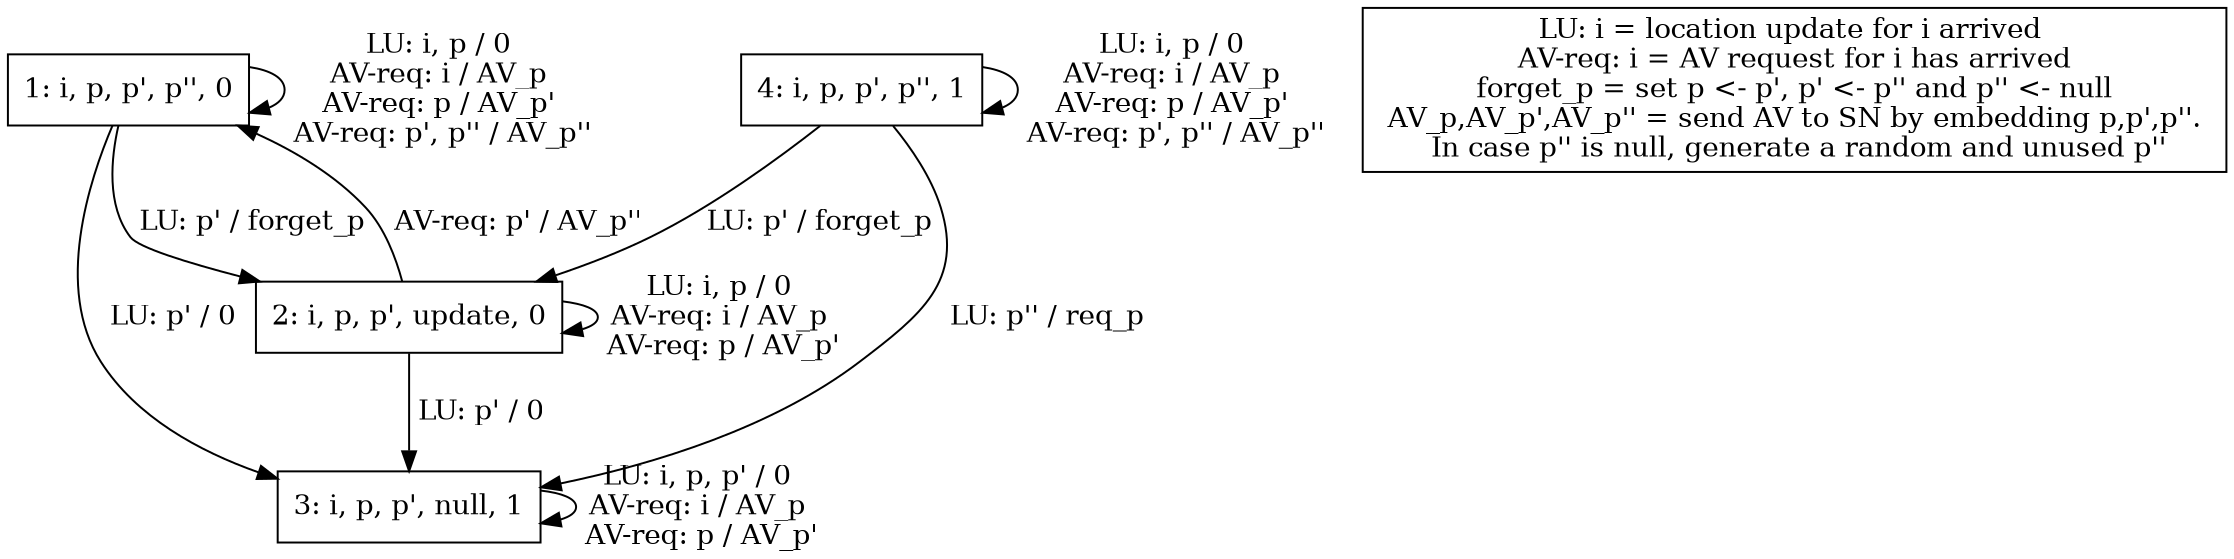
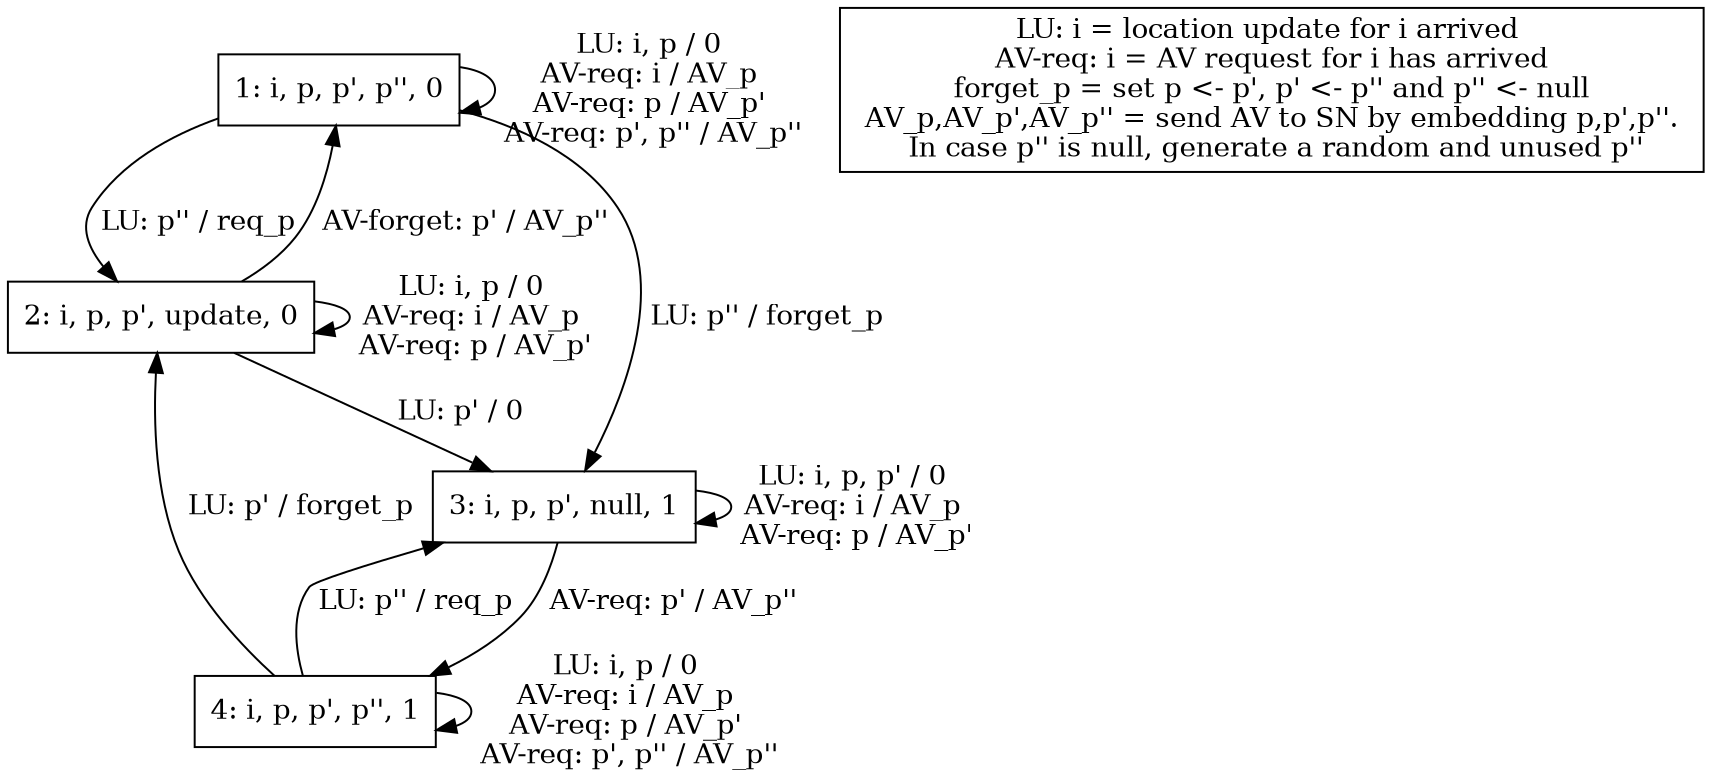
edge "1: i, p, p', p'', 0" -> "2: i, p, p', update, 0": label " LU: p' / forget_p" -> " LU: p'' / req_p"
edge "2: i, p, p', update, 0" -> "1: i, p, p', p'', 0": label " AV-req: p' / AV_p''" -> " AV-forget: p' / AV_p''"
edge "1: i, p, p', p'', 0" -> "3: i, p, p', null, 1": label " LU: p' / 0" -> " LU: p'' / forget_p"
edge "3: i, p, p', null, 1" -> "4: i, p, p', p'', 1": added, label "AV-req: p' / AV_p''"
